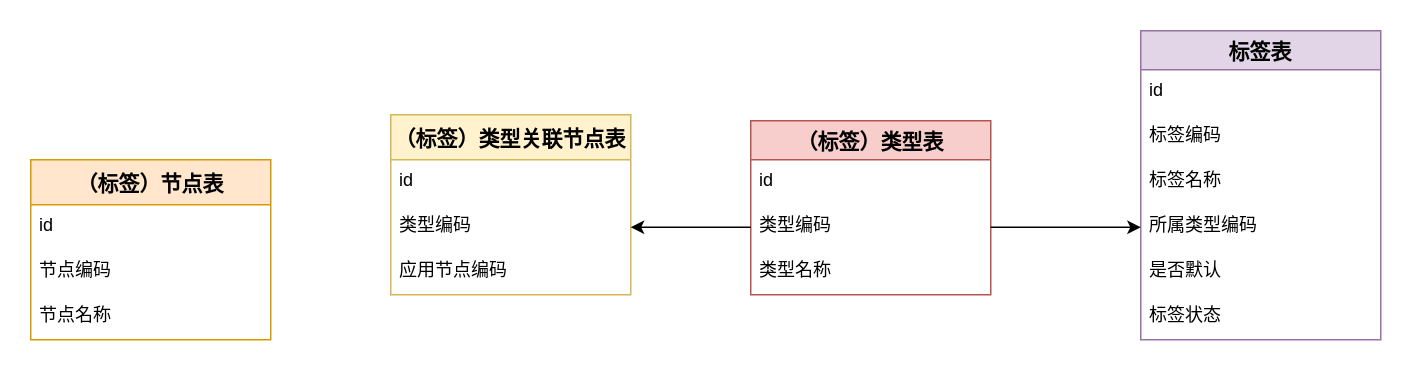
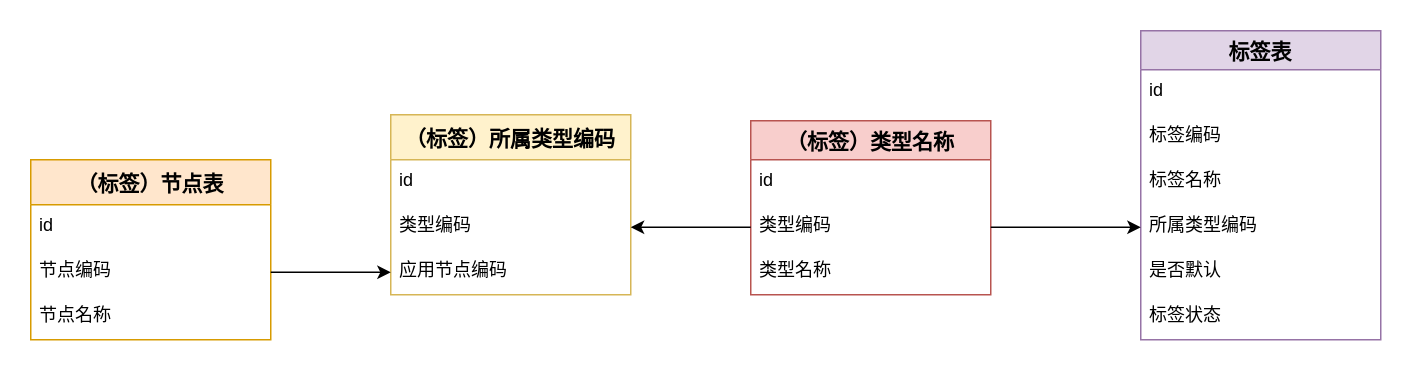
node "（标签）类型关联节点表": label "（标签）类型关联节点表" -> "（标签）所属类型编码"
node "（标签）类型表": label "（标签）类型表" -> "（标签）类型名称"
edge "节点编码" -> "应用节点编码": added
